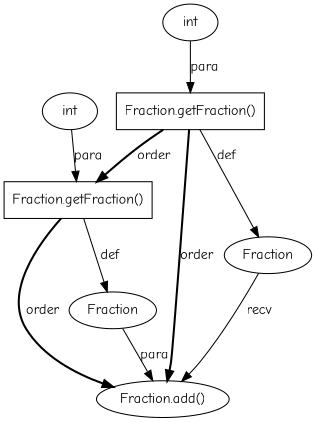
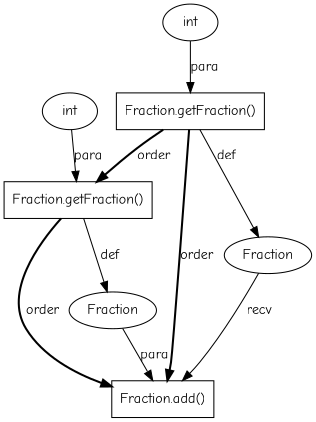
node "Fraction.add()": shape ellipse -> box
